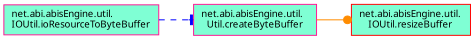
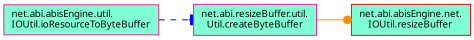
node "net.abi.abisEngine.util. Util.createByteBuffer": label "net.abi.abisEngine.util. Util.createByteBuffer" -> "net.abi.resizeBuffer.util. Util.createByteBuffer"
node "net.abi.abisEngine.util. IOUtil.resizeBuffer": label "net.abi.abisEngine.util. IOUtil.resizeBuffer" -> "net.abi.abisEngine.net. IOUtil.resizeBuffer"
